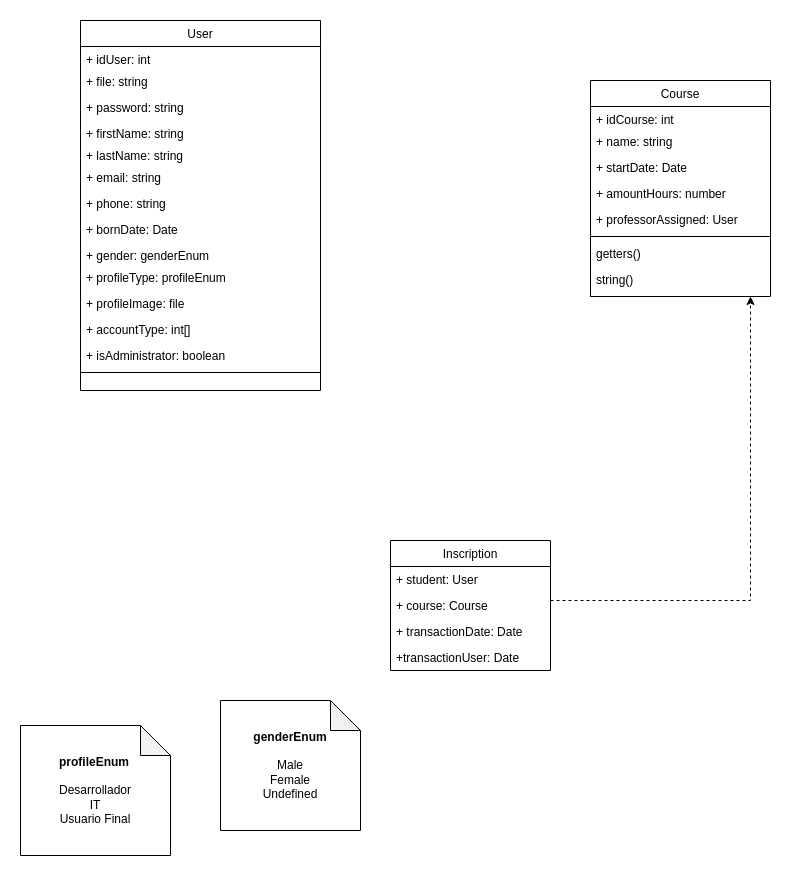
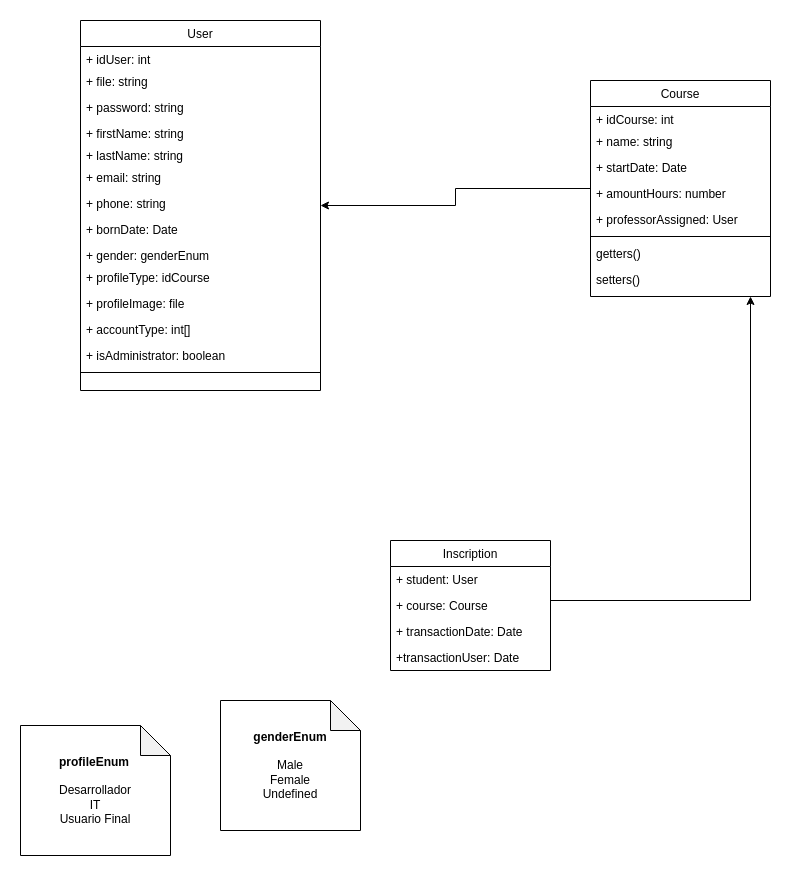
edge "Course" -> "User": added
node "+ profileType: profileEnum": label "+ profileType: profileEnum" -> "+ profileType: idCourse"
node "string()": label "string()" -> "setters()"
edge "Inscription" -> "Course": style dashed -> solid
